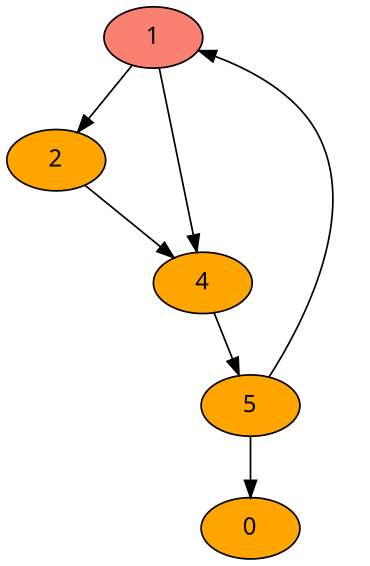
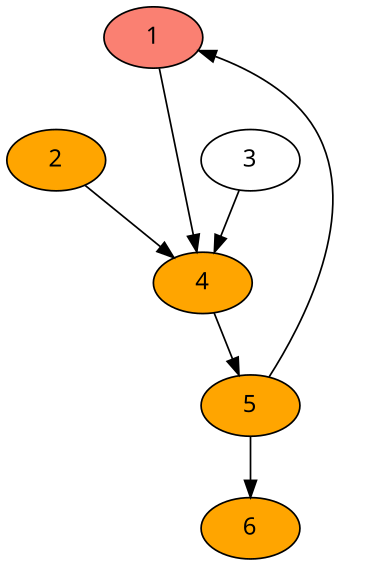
edge "1" -> "2": removed
node "3": added
node "0": label "0" -> "6"
